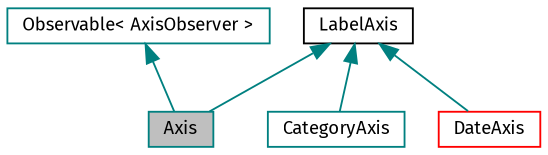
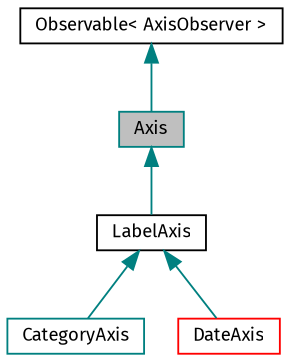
node "Observable< AxisObserver >": color teal -> black
edge "Axis" -> "LabelAxis": reversed
